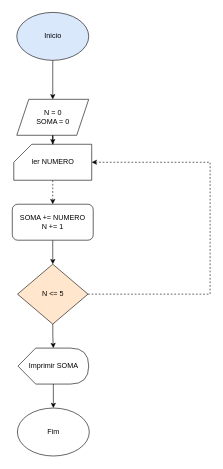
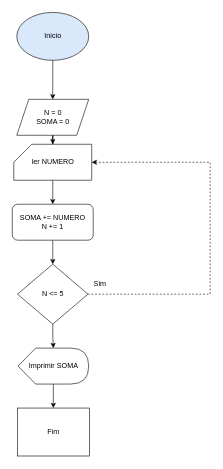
edge "ler NUMERO" -> "SOMA += NUMERO N += 1": style dashed -> solid
node "Sim": added
node "N <= 5": fillcolor #ffe6cc -> #ffffff
node "Fim": shape ellipse -> rectangle
